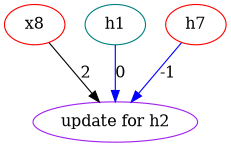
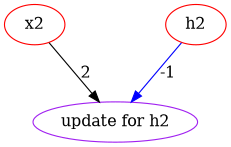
node "x8": label "x8" -> "x2"
node "h1": removed
node "h7": label "h7" -> "h2"
